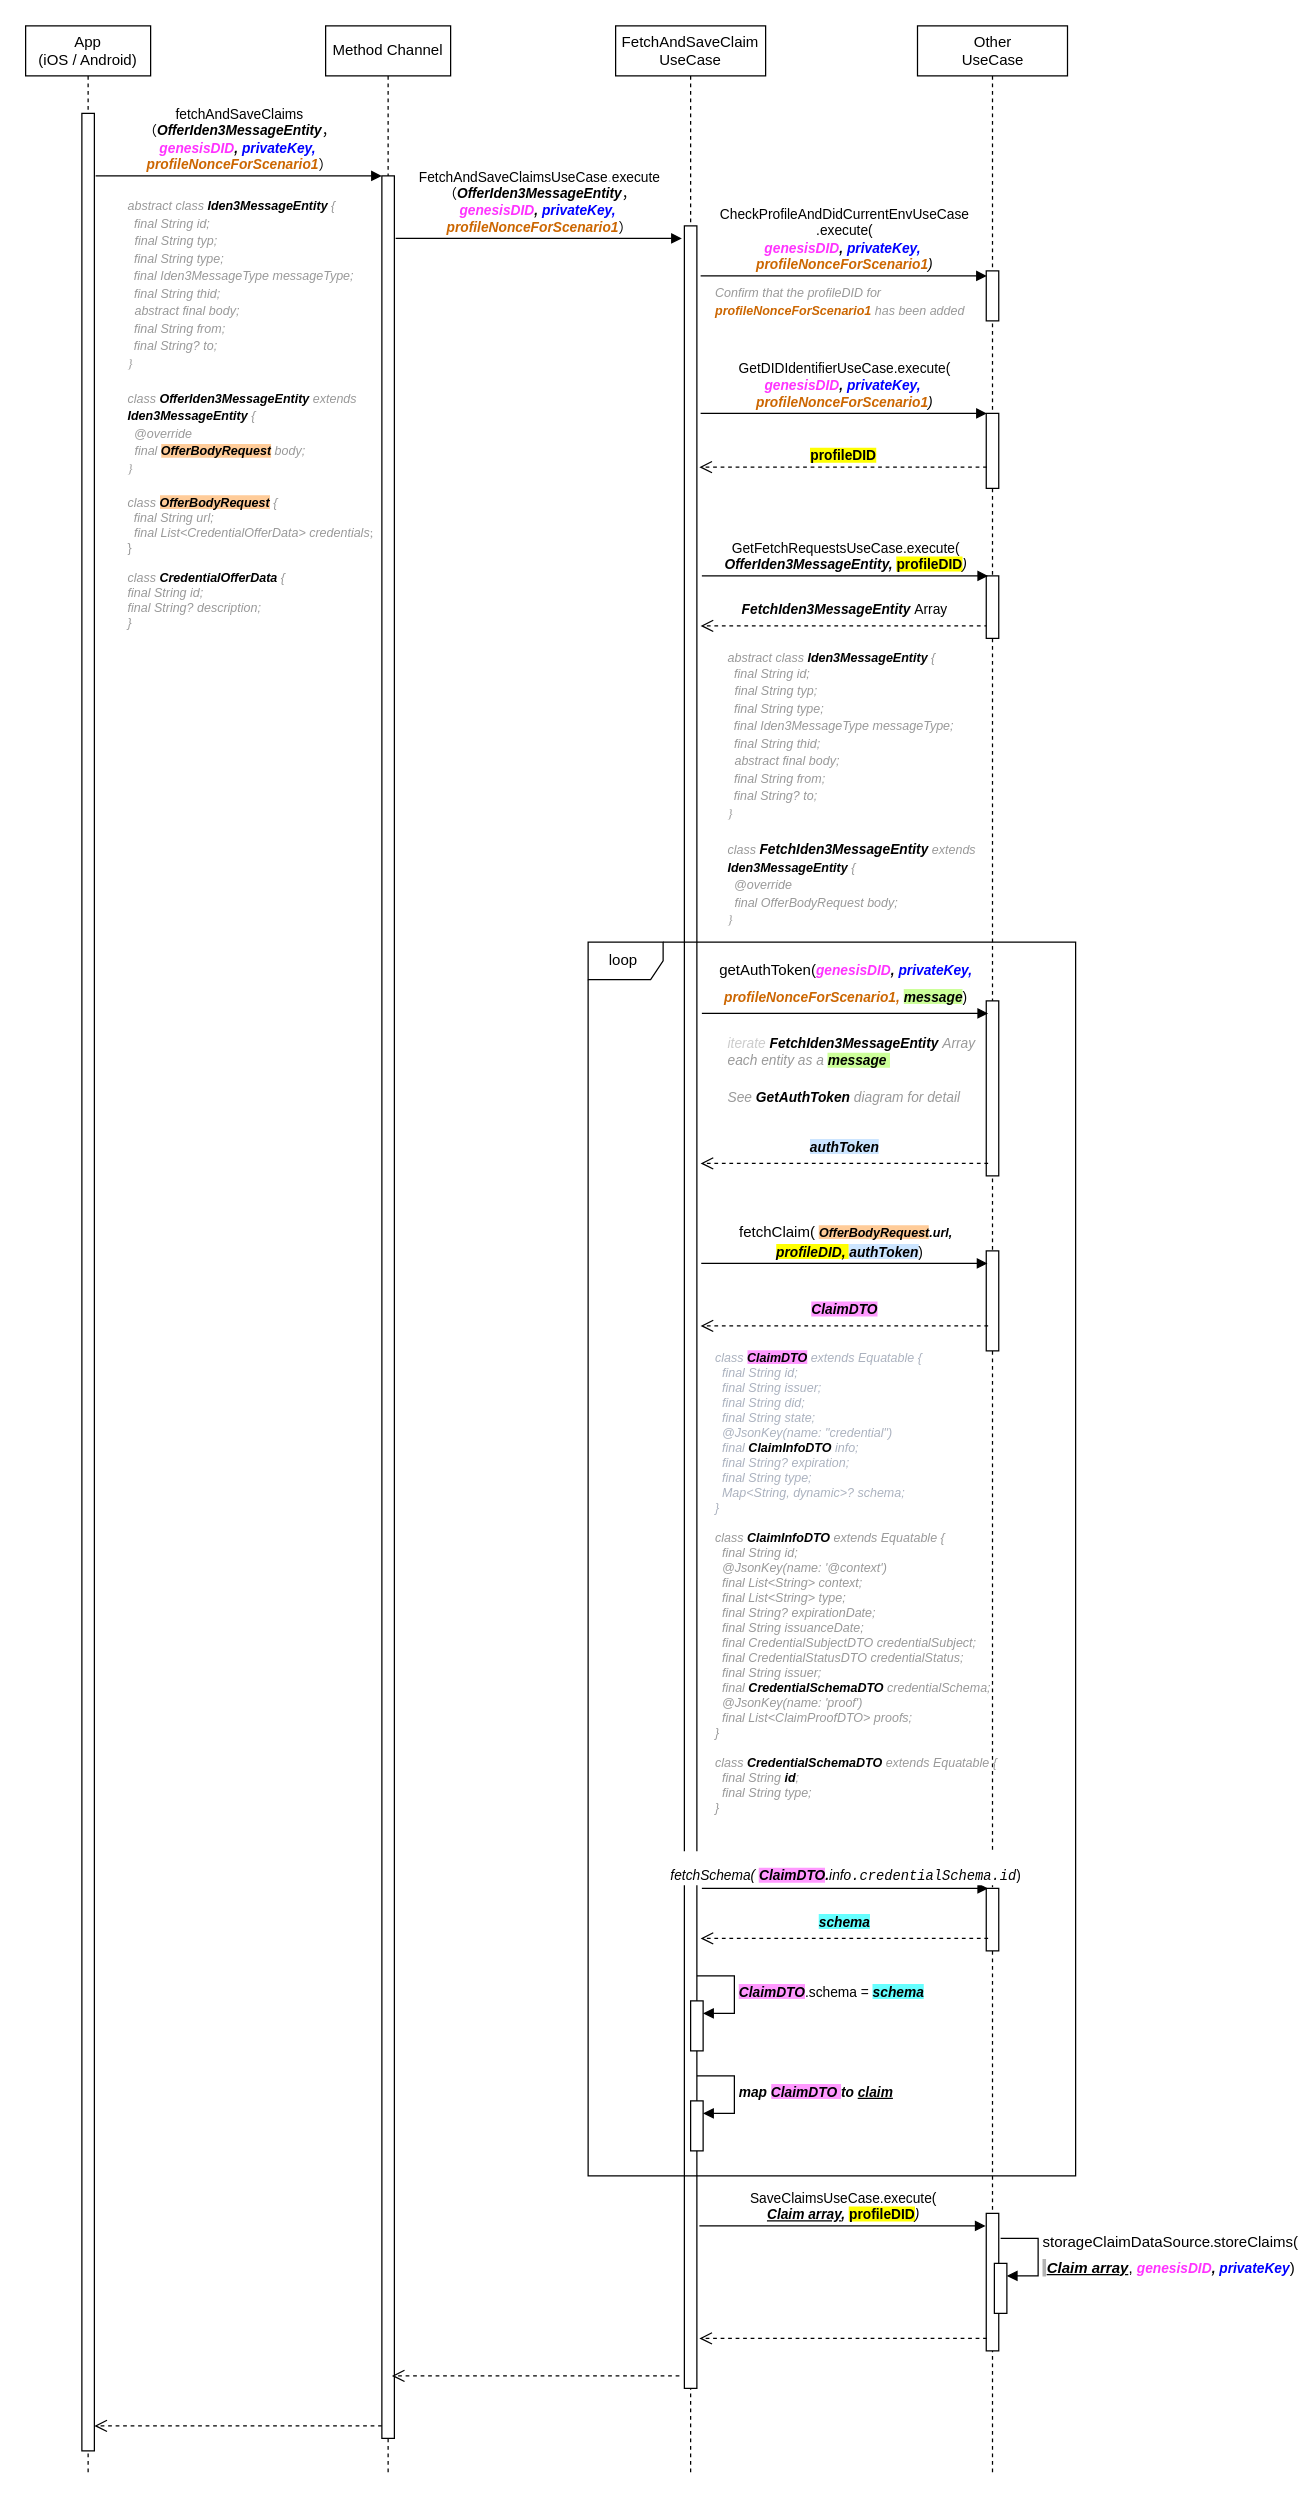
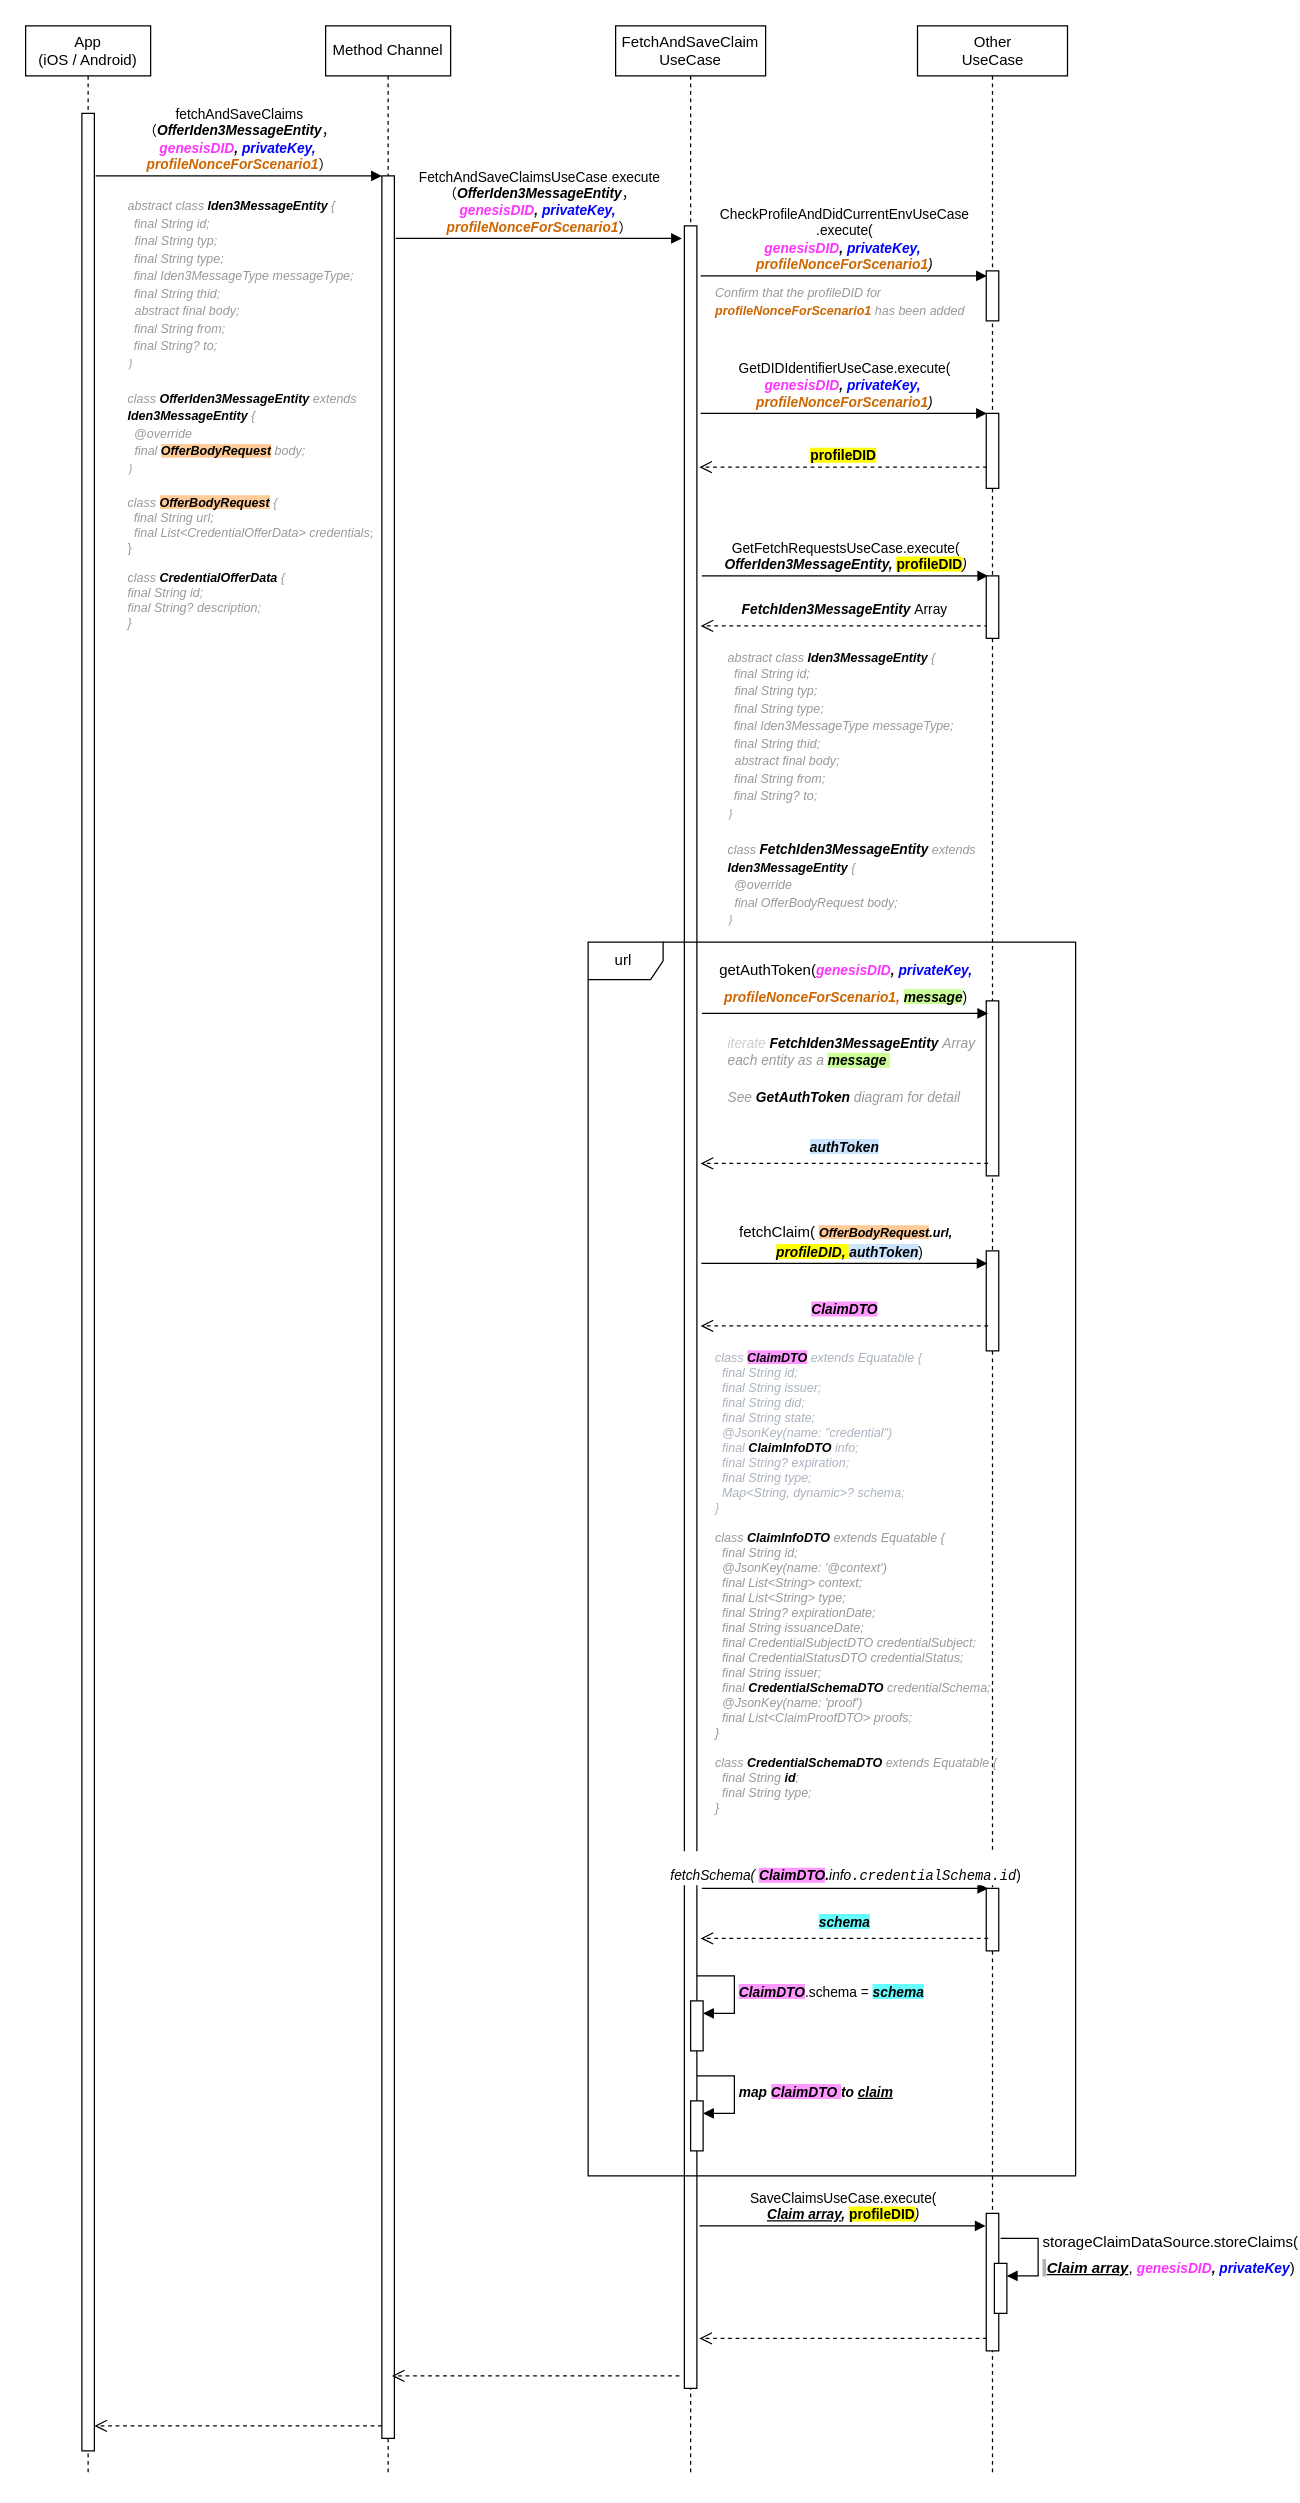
node "loop": label "loop" -> "url"
